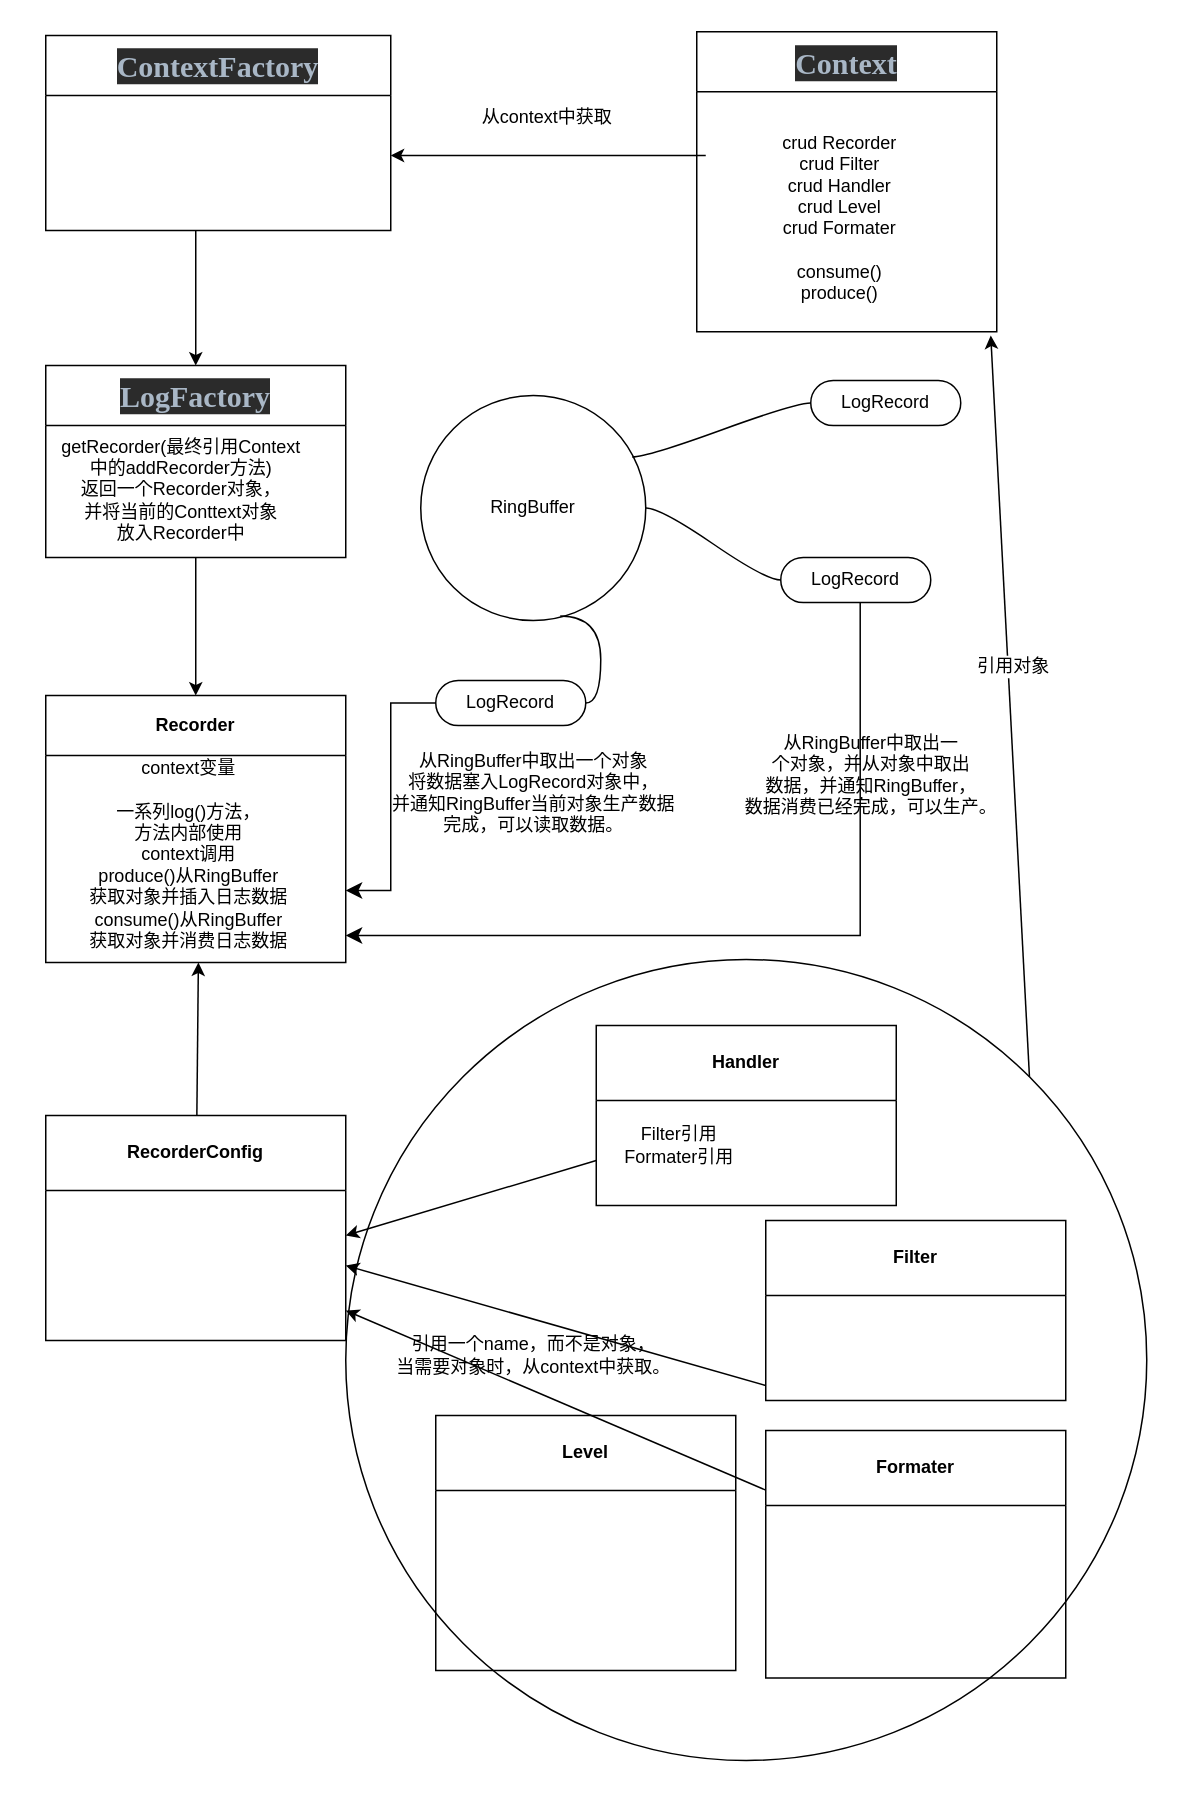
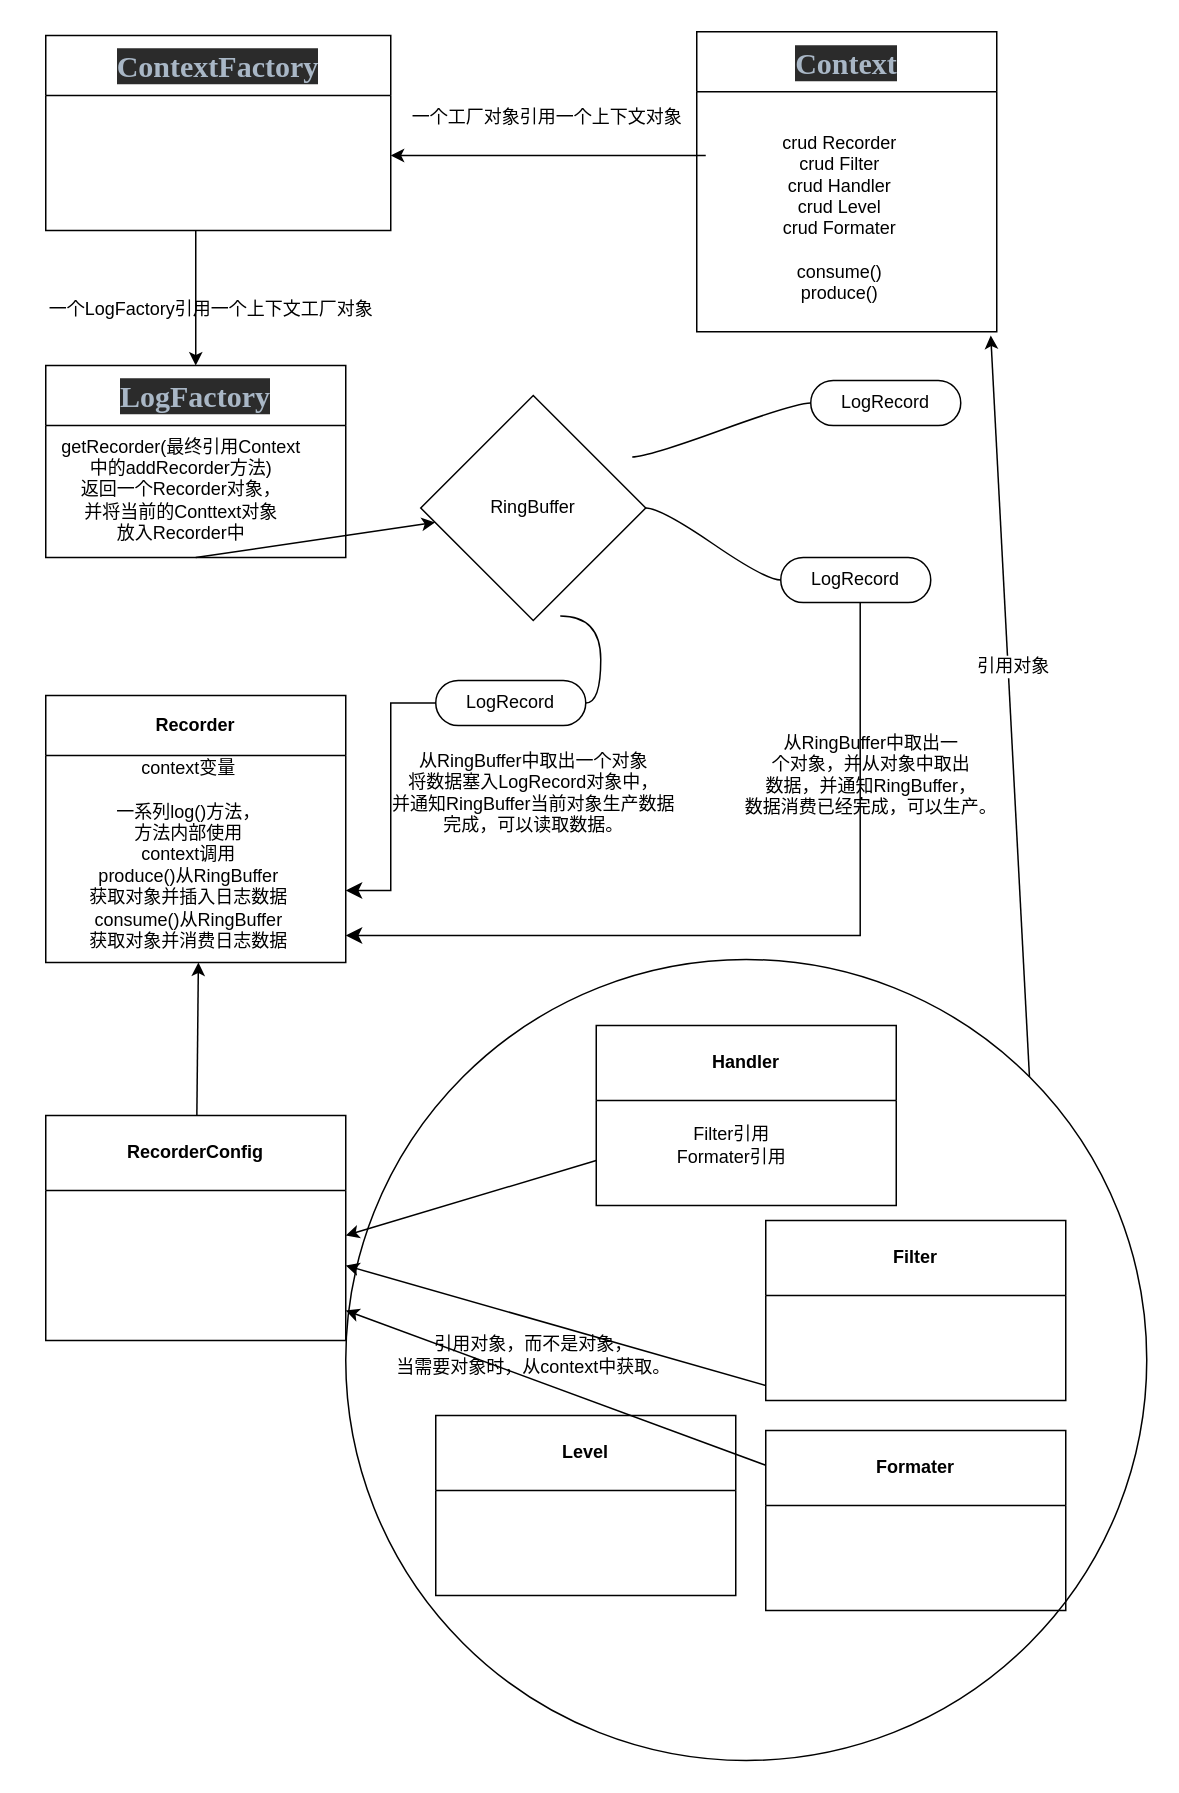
node "从context中获取": label "从context中获取" -> "一个工厂对象引用一个上下文对象"
node "一个LogFactory引用一个上下文工厂对象": added
node "RingBuffer": shape ellipse -> diamond
edge "LogFactory" -> "Recorder": now "LogFactory" -> "RingBuffer"
node "Filter引用 Formater引用": moved (679, 1145) -> (731, 1145)
node "引用一个name，而不是对象， 当需要对象时，从context中获取。": label "引用一个name，而不是对象， 当需要对象时，从context中获取。" -> "引用对象，而不是对象， 当需要对象时，从context中获取。"
node "Level": size 300x255 -> 300x180
node "Formater": size 300x248 -> 300x180
